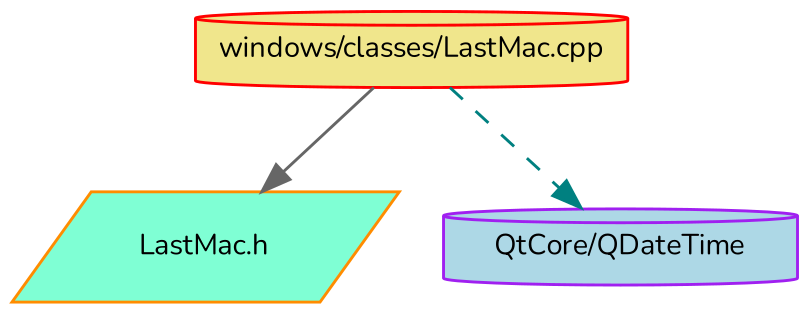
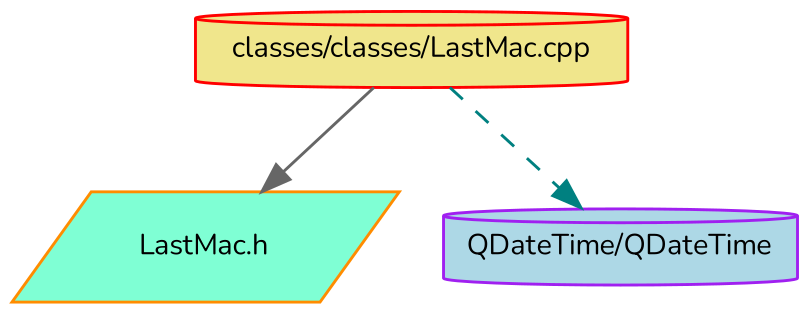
node "windows/classes/LastMac.cpp": label "windows/classes/LastMac.cpp" -> "classes/classes/LastMac.cpp"
node "QtCore/QDateTime": label "QtCore/QDateTime" -> "QDateTime/QDateTime"
